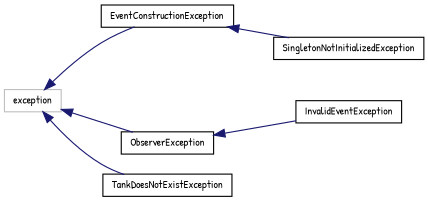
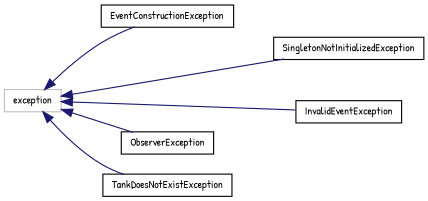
edge "SingletonNotInitializedException" -> "EventConstructionException": now "SingletonNotInitializedException" -> "exception"
edge "InvalidEventException" -> "ObserverException": now "InvalidEventException" -> "exception"
